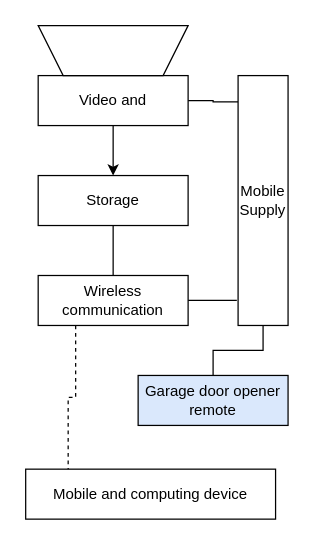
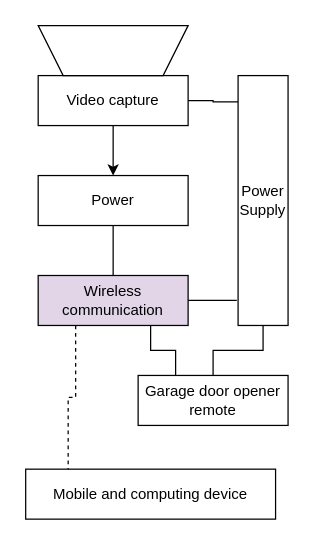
node "Video and": label "Video and" -> "Video capture"
node "Storage": label "Storage" -> "Power"
node "Mobile Supply": label "Mobile Supply" -> "Power Supply"
node "Wireless communication": fillcolor #ffffff -> #e1d5e7
edge "Wireless communication" -- "Garage door opener remote": added
node "Garage door opener remote": fillcolor #dae8fc -> #ffffff
